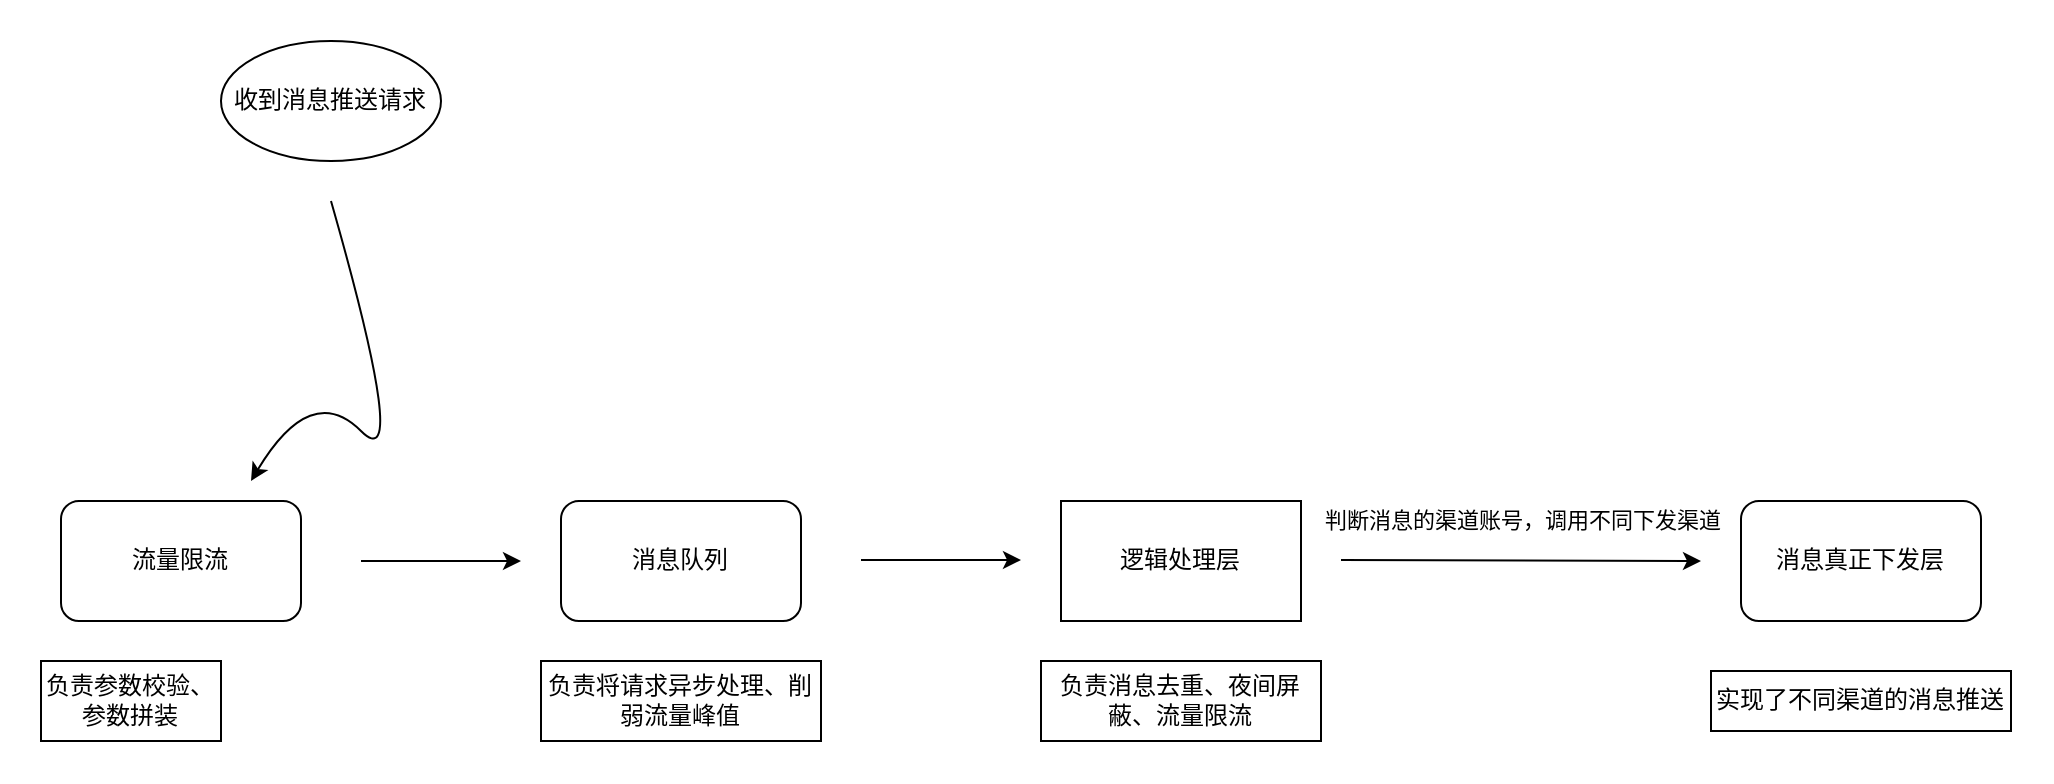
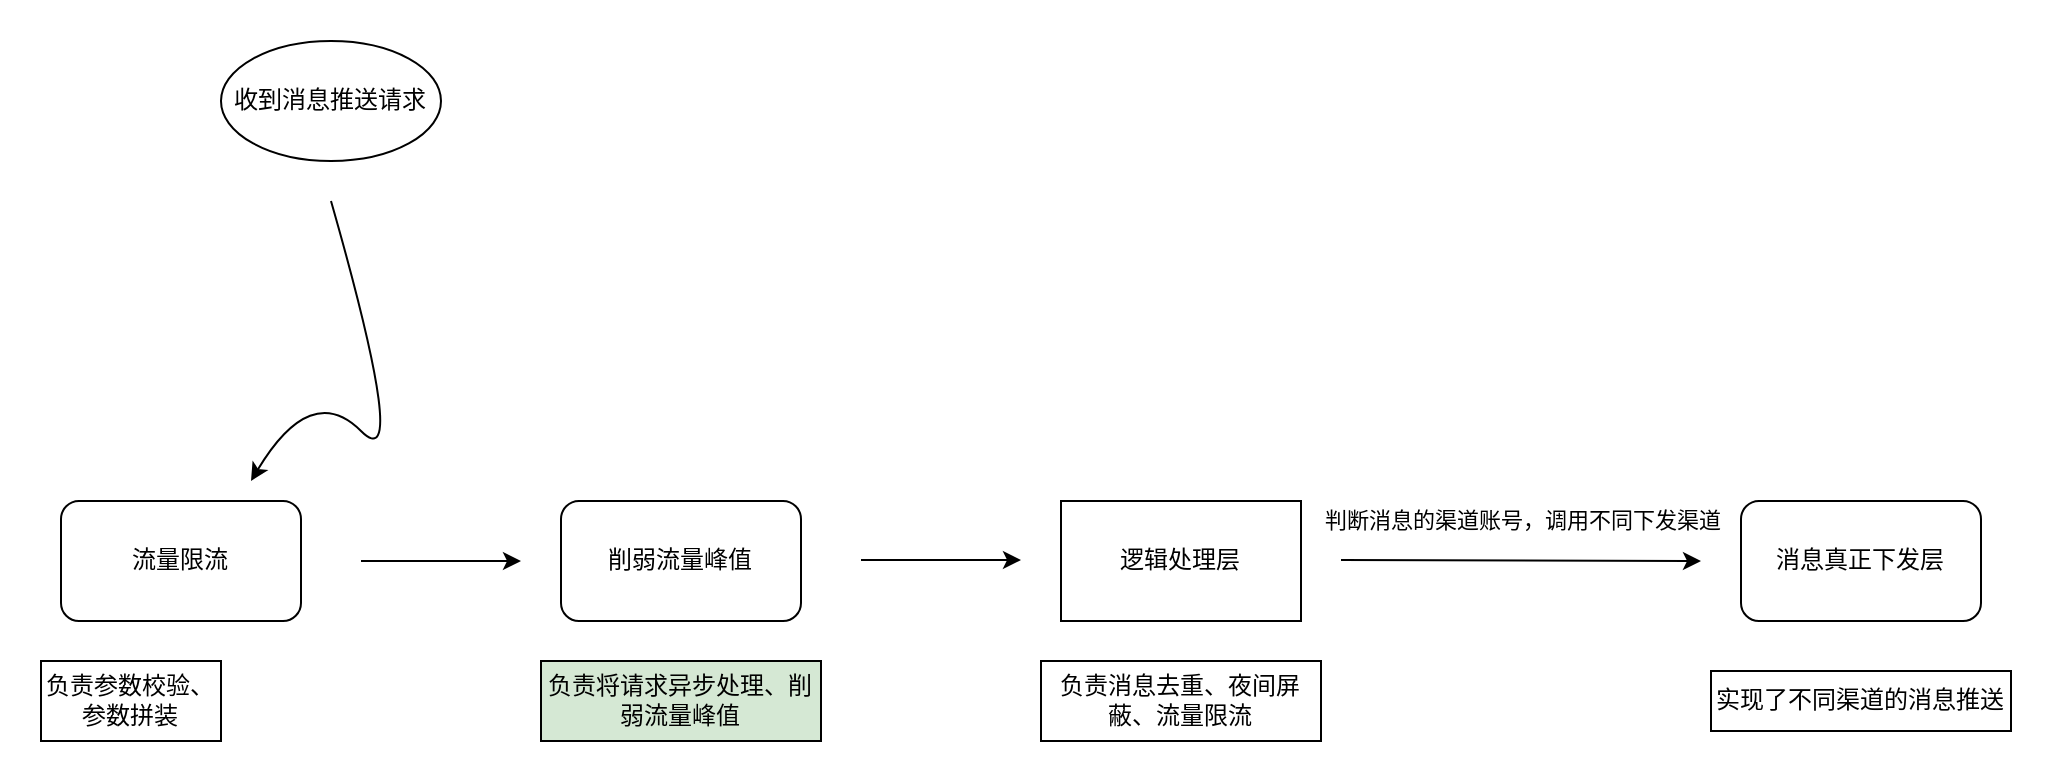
node "消息队列": label "消息队列" -> "削弱流量峰值"
node "负责将请求异步处理、削弱流量峰值": fillcolor #ffffff -> #d5e8d4
